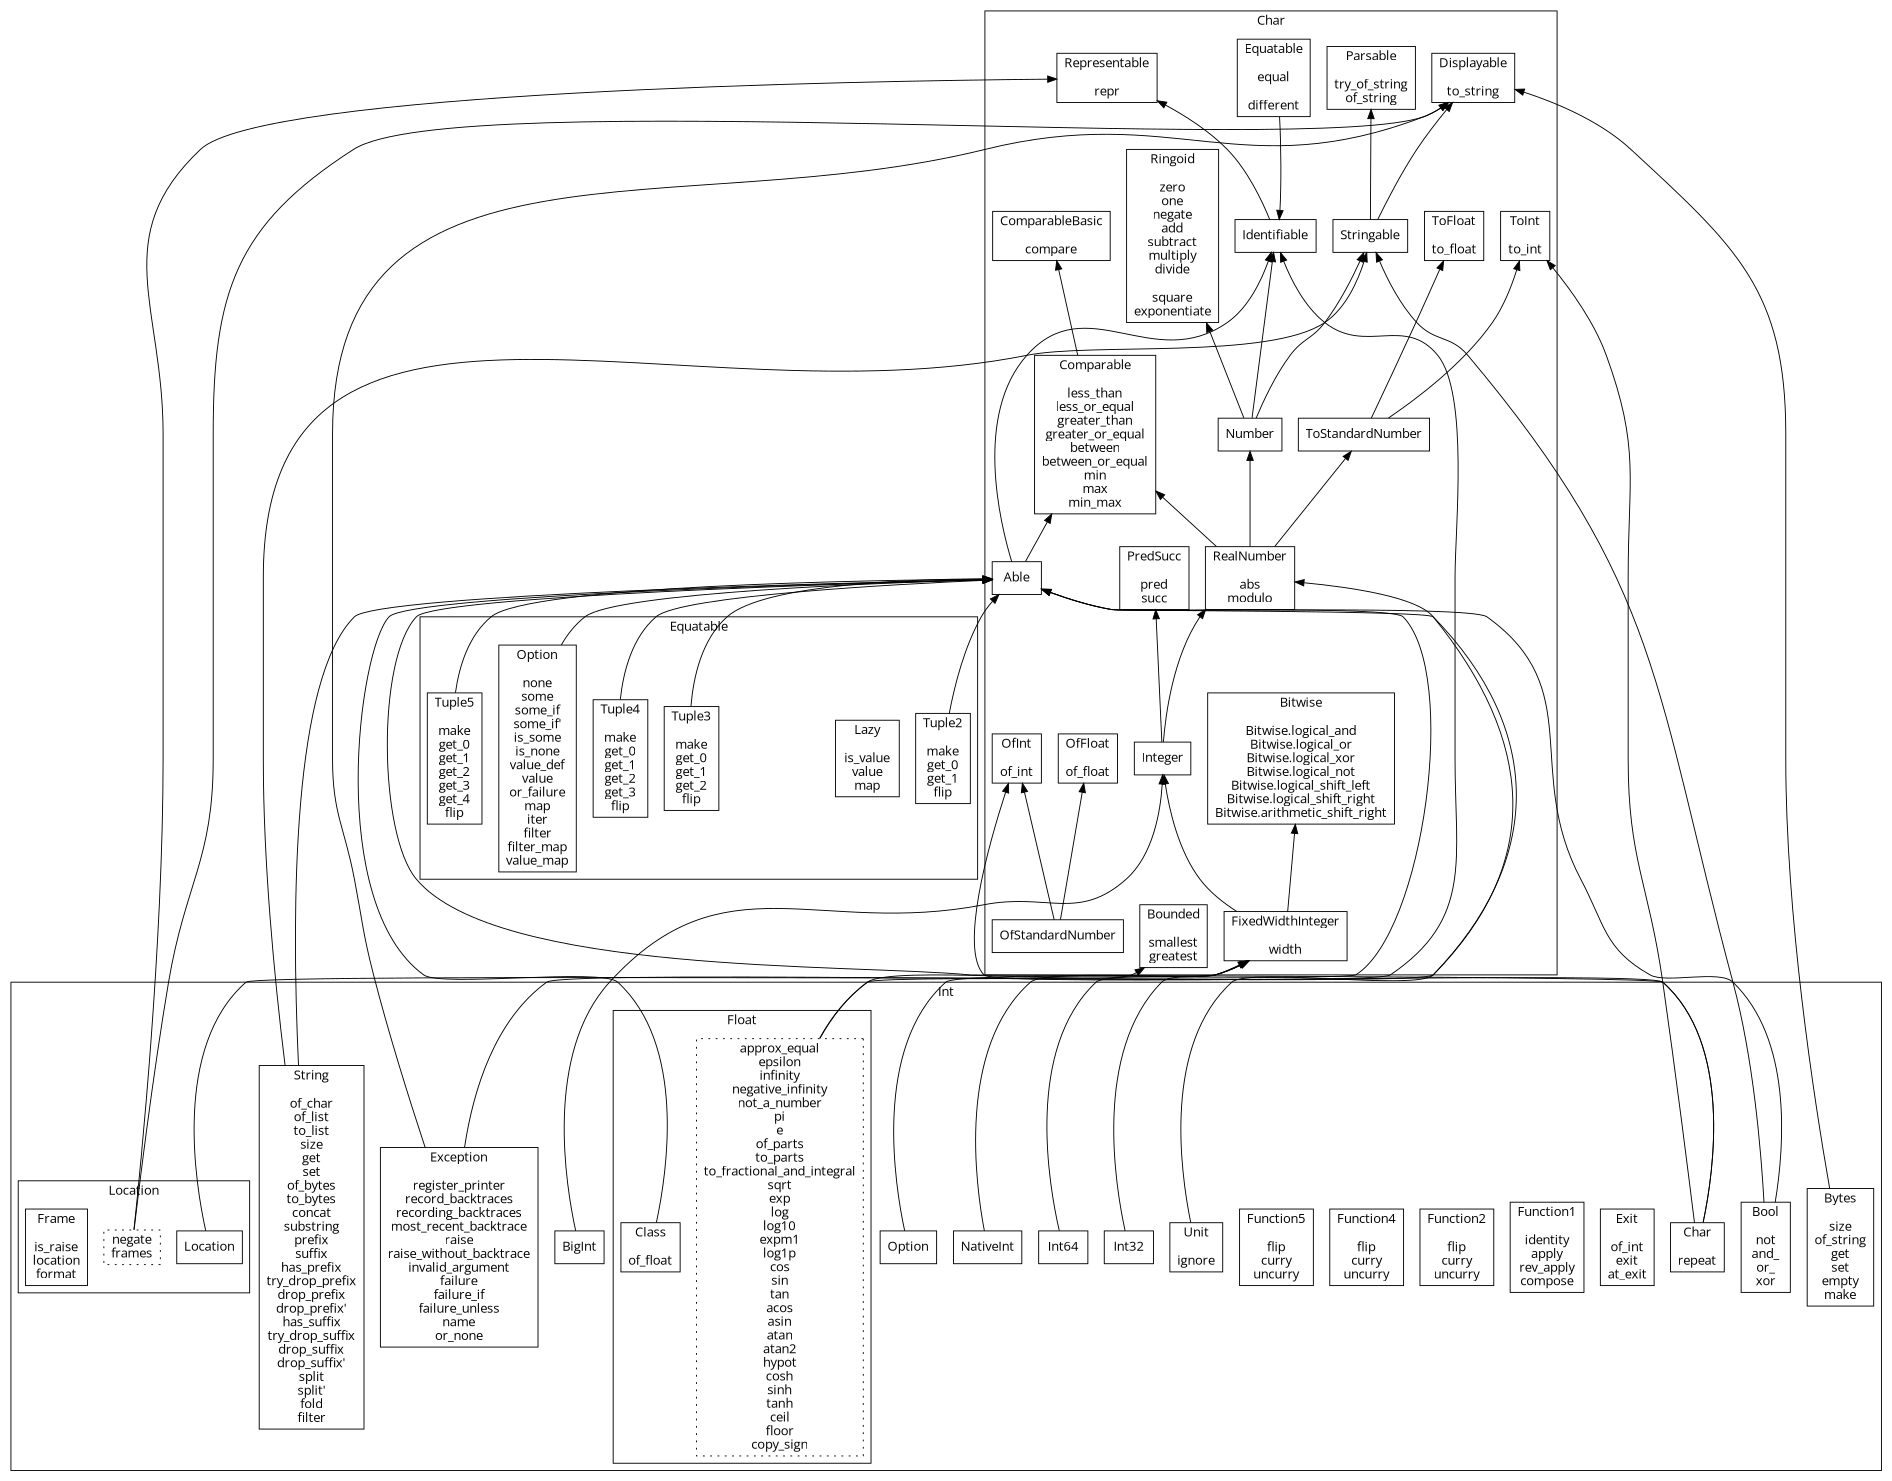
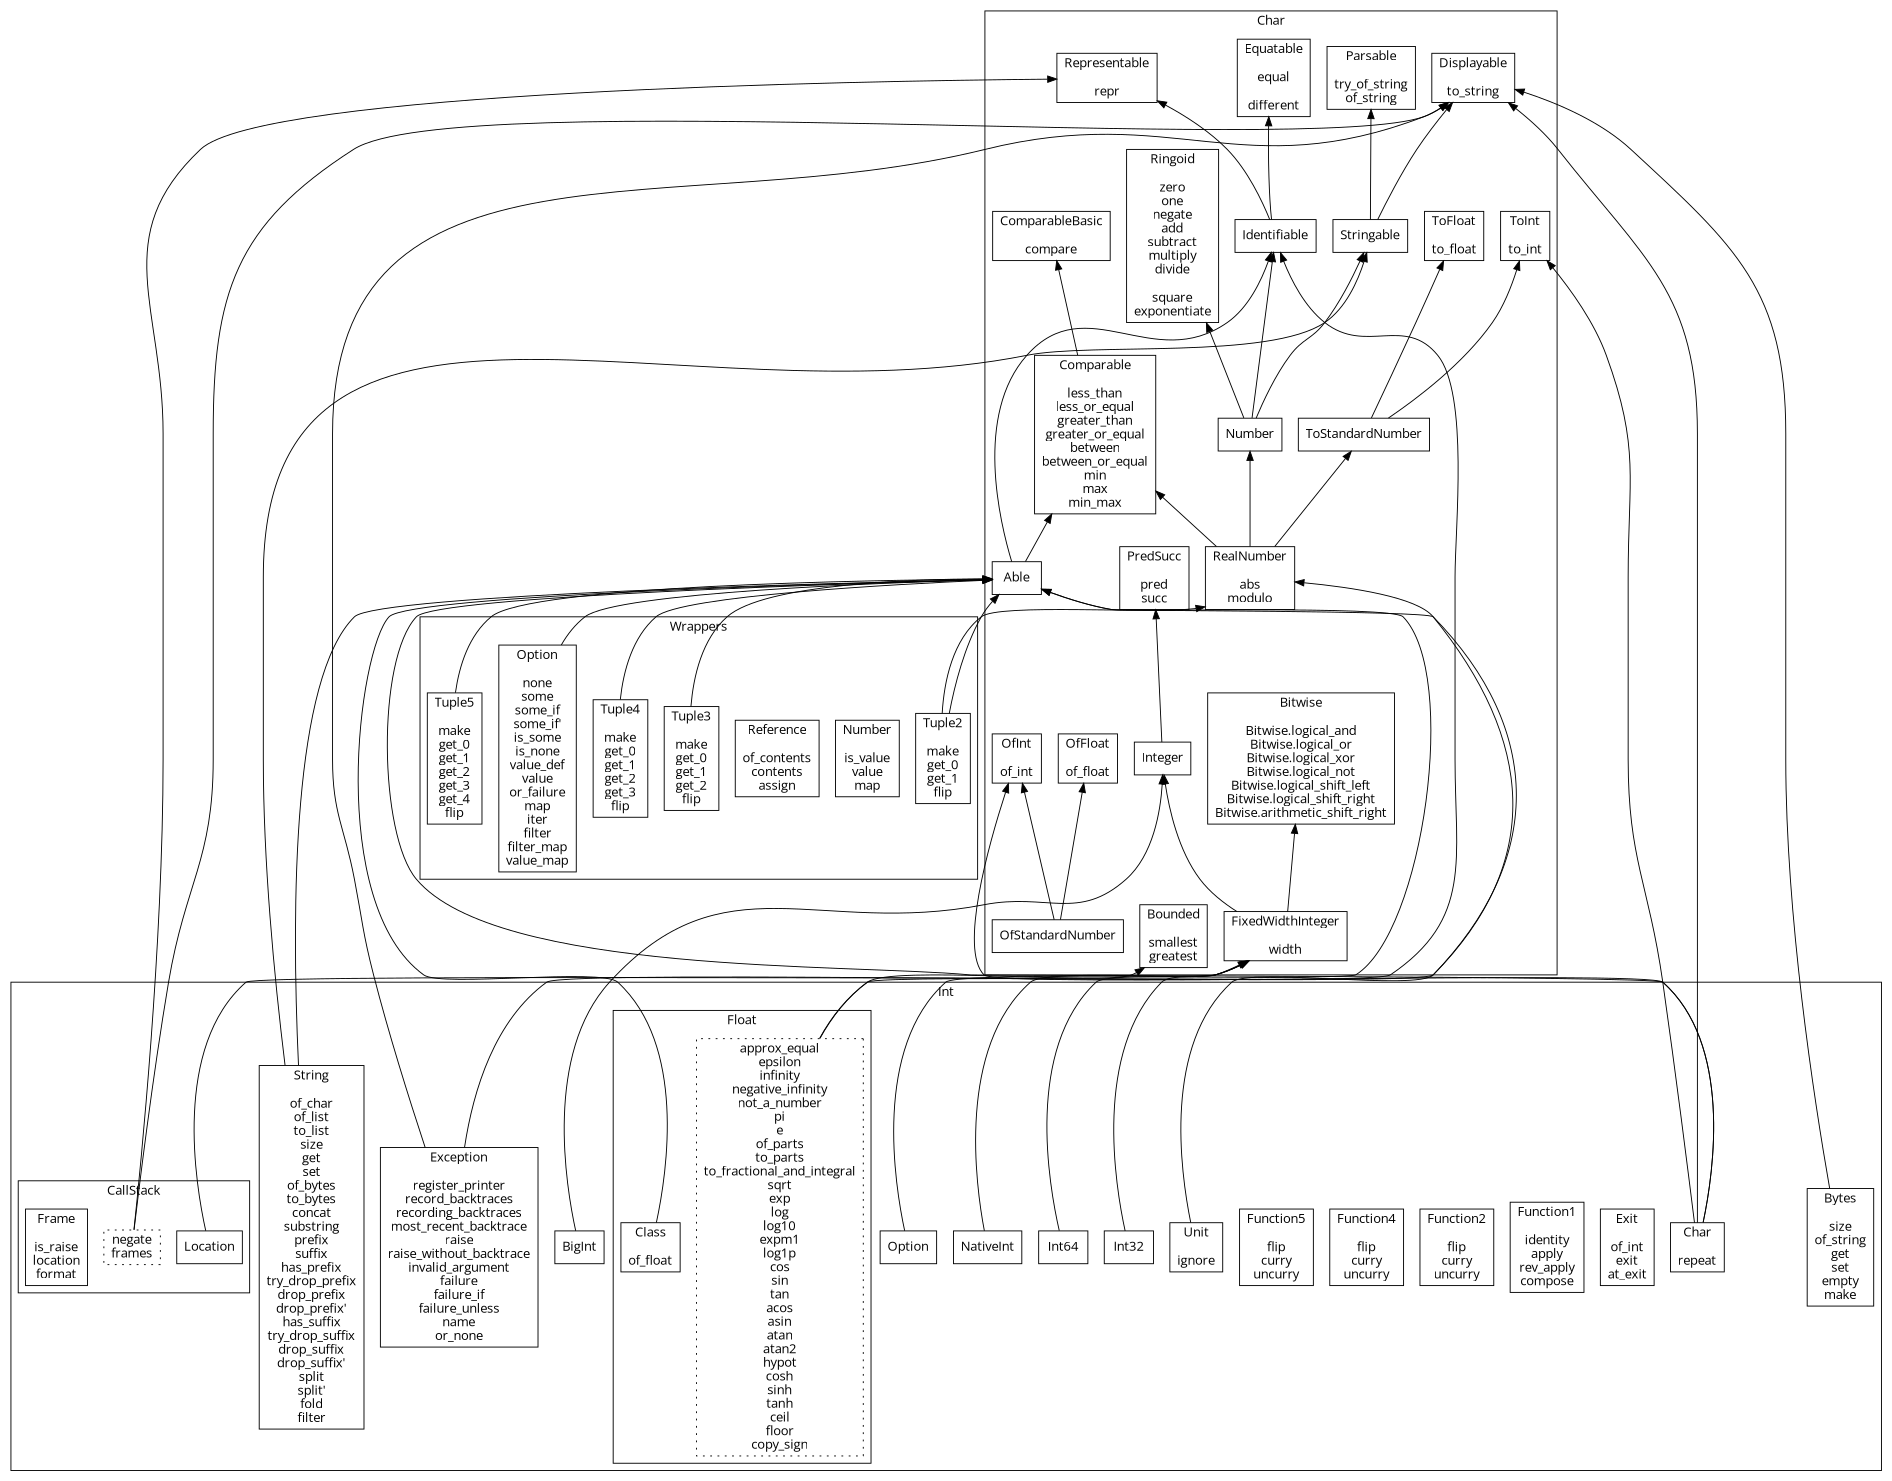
edge "Equatable equal different" -> "Identifiable": reversed
cluster "Equatable": label "Equatable" -> "Wrappers"
edge "Char repeat" -> "Displayable to_string": added
edge "Integer" -> "RealNumber abs modulo": now "Tuple2 make get_0 get_1 flip" -> "RealNumber abs modulo"
node "Reference of_contents contents assign": added
node "Lazy is_value value map": label "Lazy is_value value map" -> "Number is_value value map"
cluster "Location": label "Location" -> "CallStack"
node "Bool not and_ or_ xor": removed
